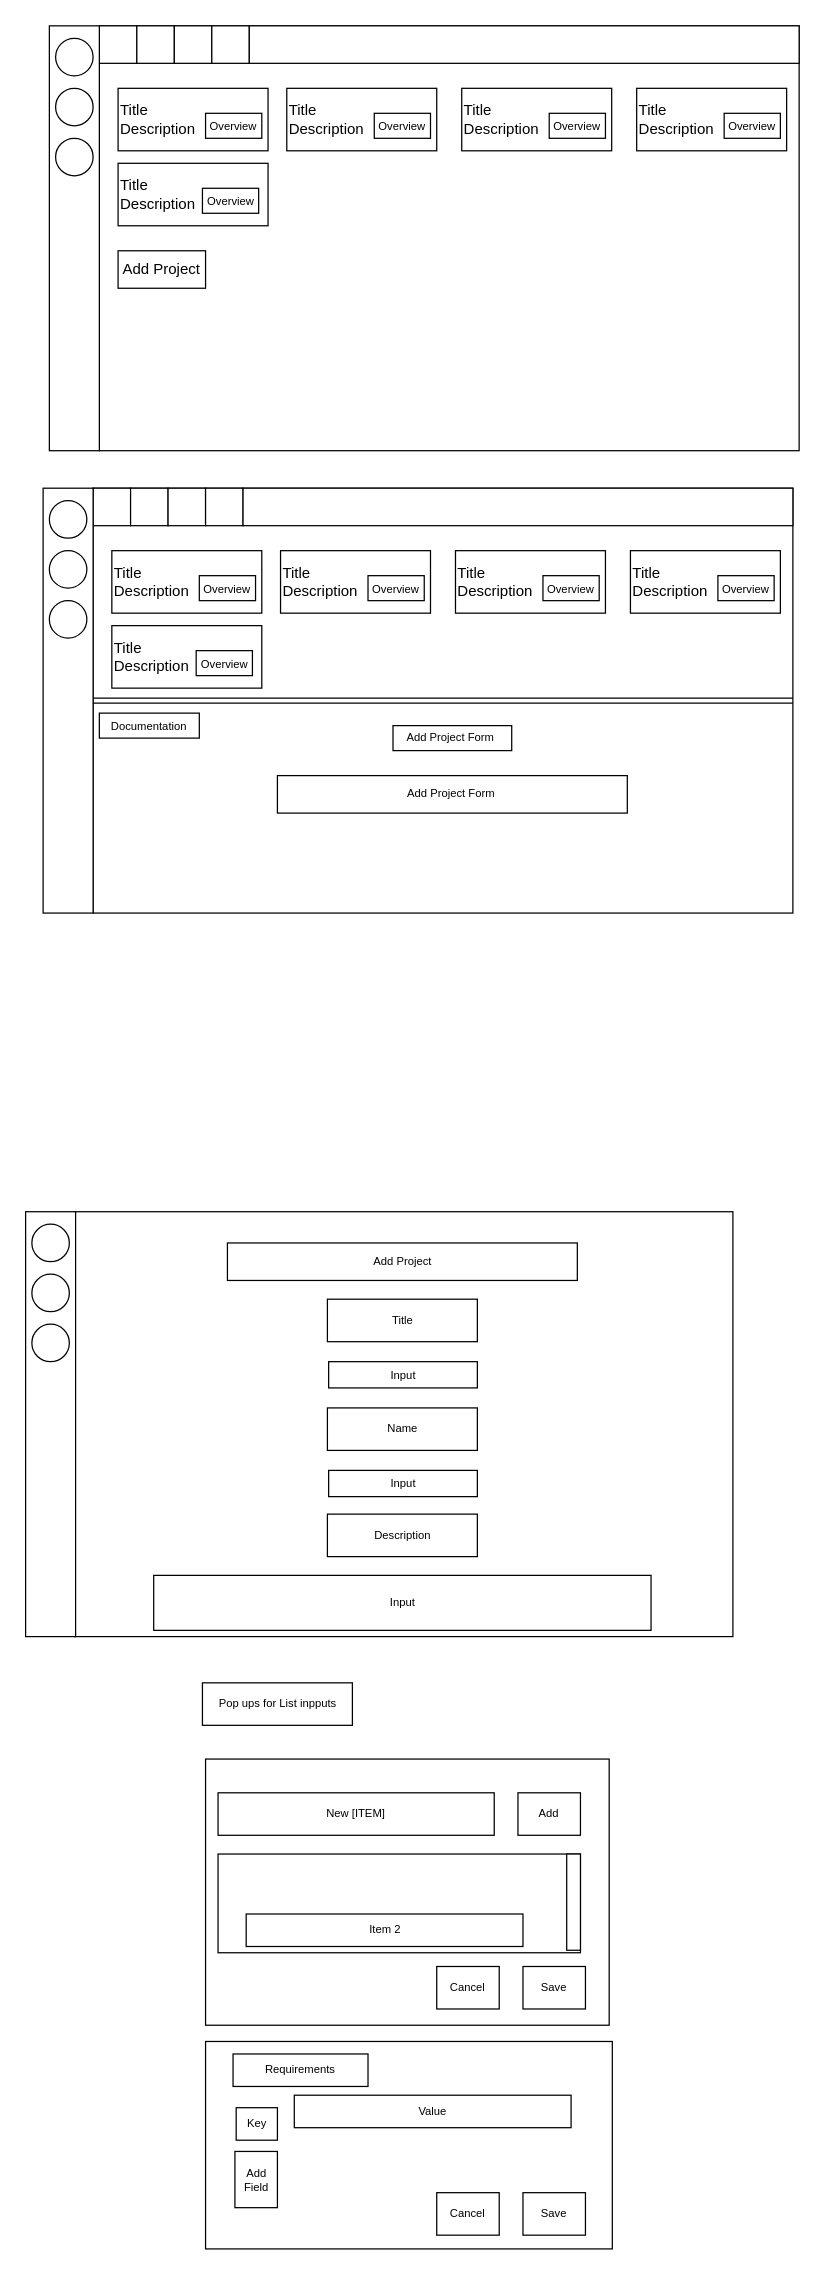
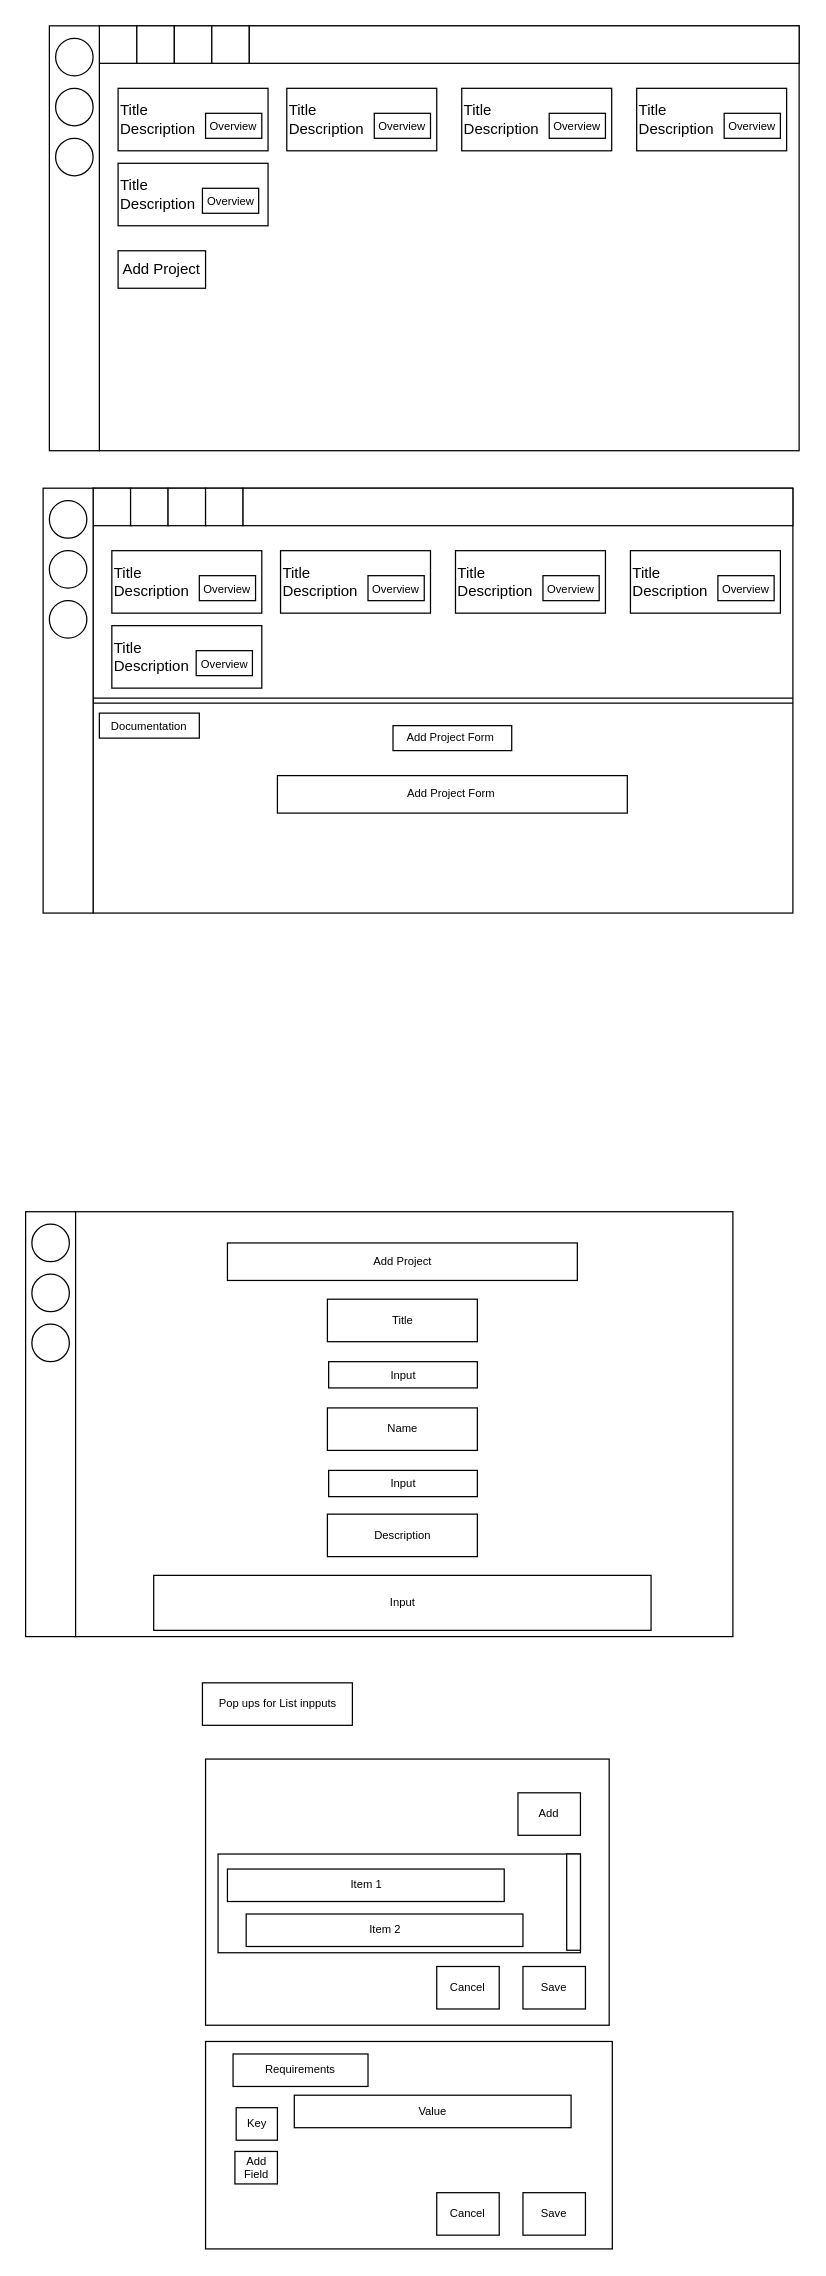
node "New [ITEM]": removed
node "Item 1": added
node "Add Field": size 43x56 -> 43x33
